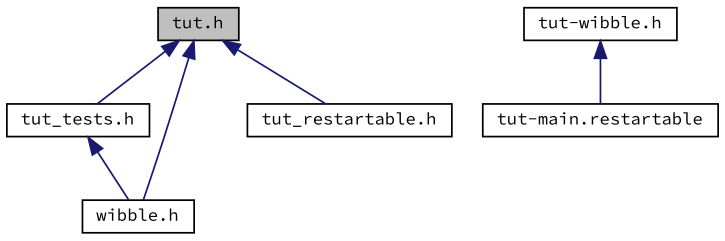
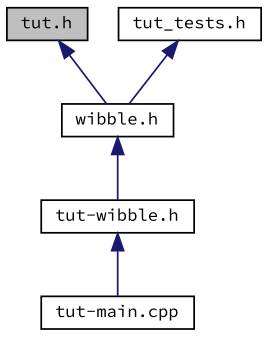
edge "tut_tests.h" -> "tut.h": removed
node "tut_restartable.h": removed
node "tut-main.restartable": label "tut-main.restartable" -> "tut-main.cpp"
edge "tut-wibble.h" -> "wibble.h": added
